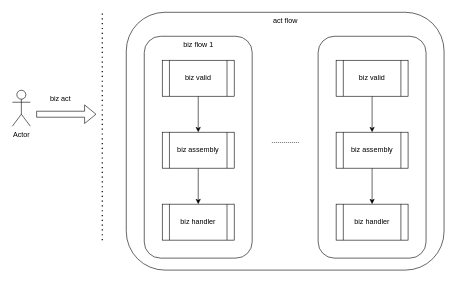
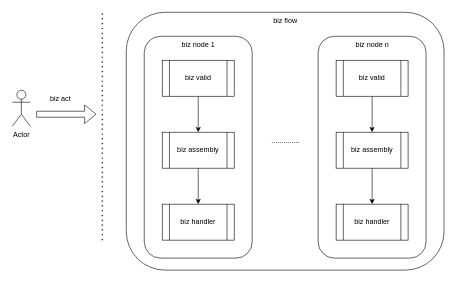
node "act flow": label "act flow" -> "biz flow"
node "biz flow 1": label "biz flow 1" -> "biz node 1"
node "biz node n": added
